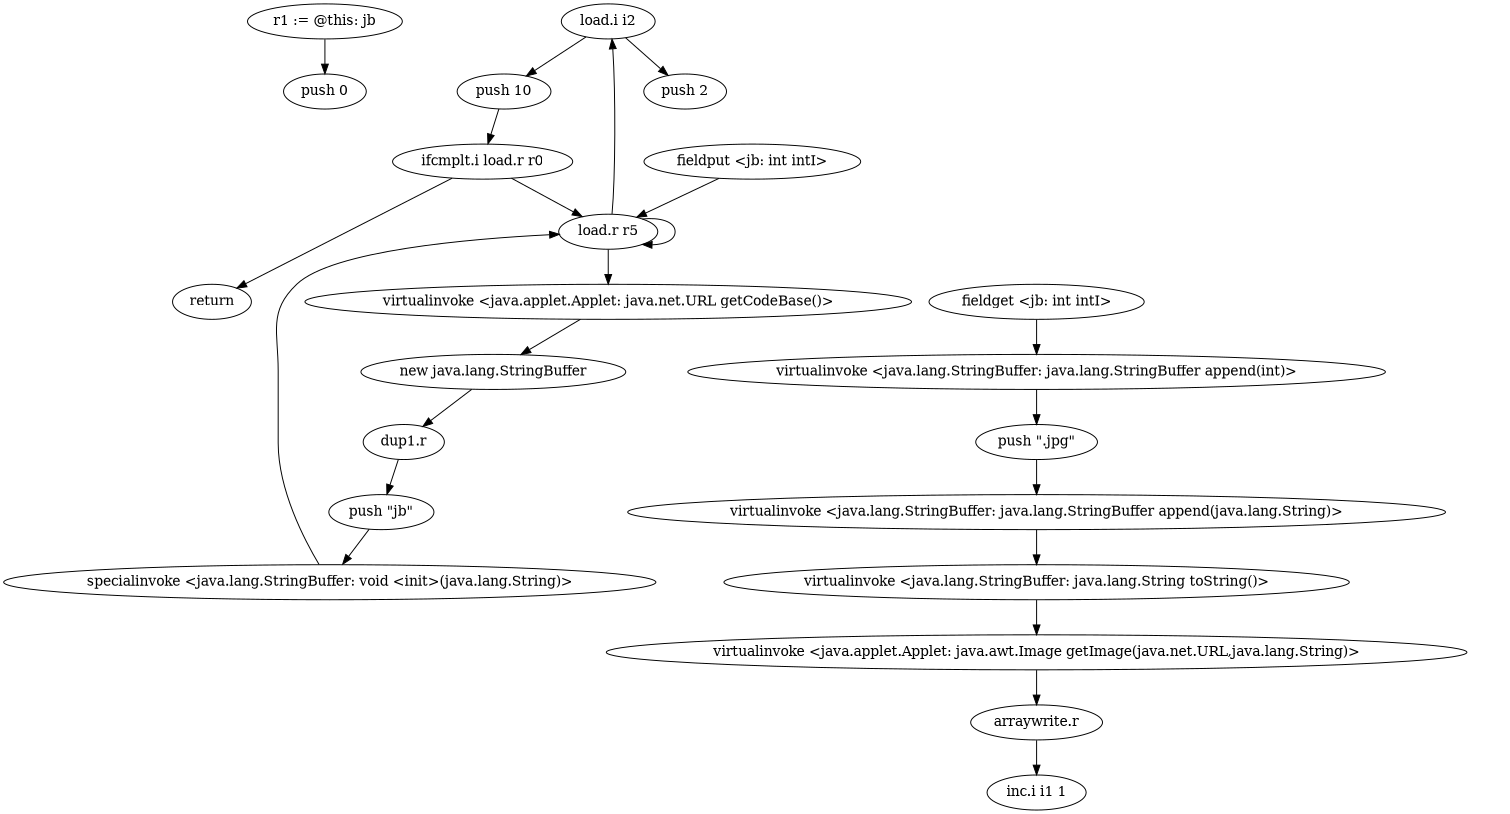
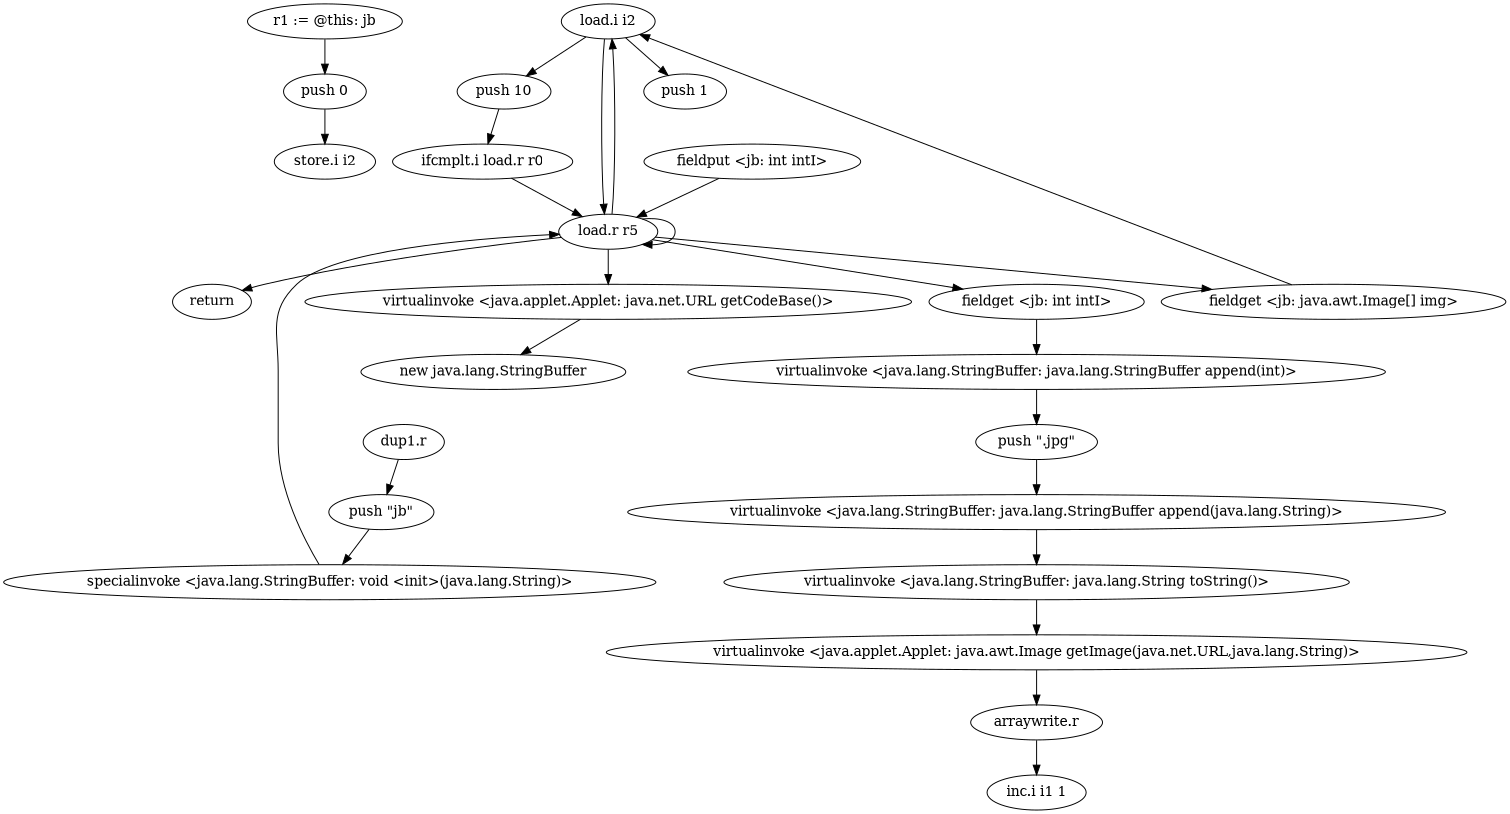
node "push 2": label "push 2" -> "push 1"
edge "load.i i2" -> "load.r r5": added
node "store.i i2": added
edge "ifcmplt.i load.r r0" -> "return": now "load.r r5" -> "return"
edge "load.r r5" -> "fieldget <jb: int intI>": added
node "fieldget <jb: java.awt.Image[] img>": added
edge "new java.lang.StringBuffer" -> "dup1.r": removed
